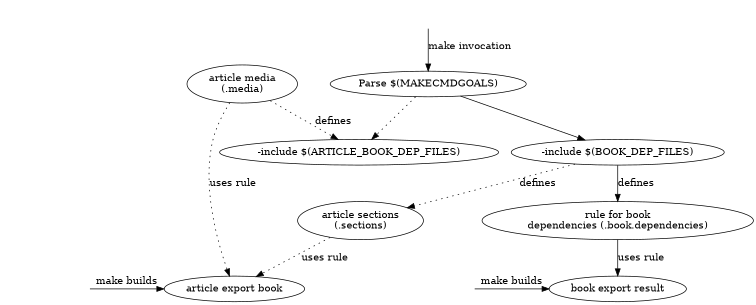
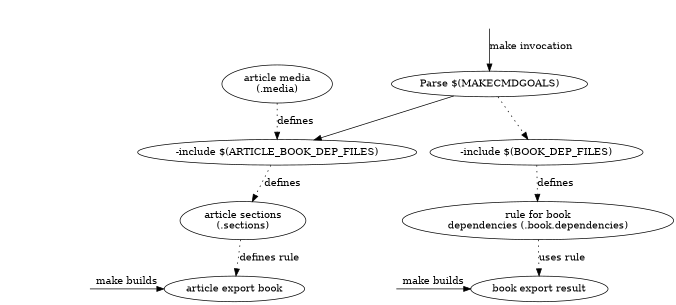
edge "Parse $(MAKECMDGOALS)" -> "-include $(ARTICLE_BOOK_DEP_FILES)": style dotted -> solid
edge "Parse $(MAKECMDGOALS)" -> "-include $(BOOK_DEP_FILES)": style solid -> dotted
edge "-include $(BOOK_DEP_FILES)" -> "rule for book dependencies (.book.dependencies)": style solid -> dotted
edge "article media (.media)" -> "article export book": removed, label "uses rule"
edge "-include $(BOOK_DEP_FILES)" -> "article sections (.sections)": now "-include $(ARTICLE_BOOK_DEP_FILES)" -> "article sections (.sections)"
edge "rule for book dependencies (.book.dependencies)" -> "book export result": style solid -> dotted
edge "article sections (.sections)" -> "article export book": label "uses rule" -> "defines rule"
